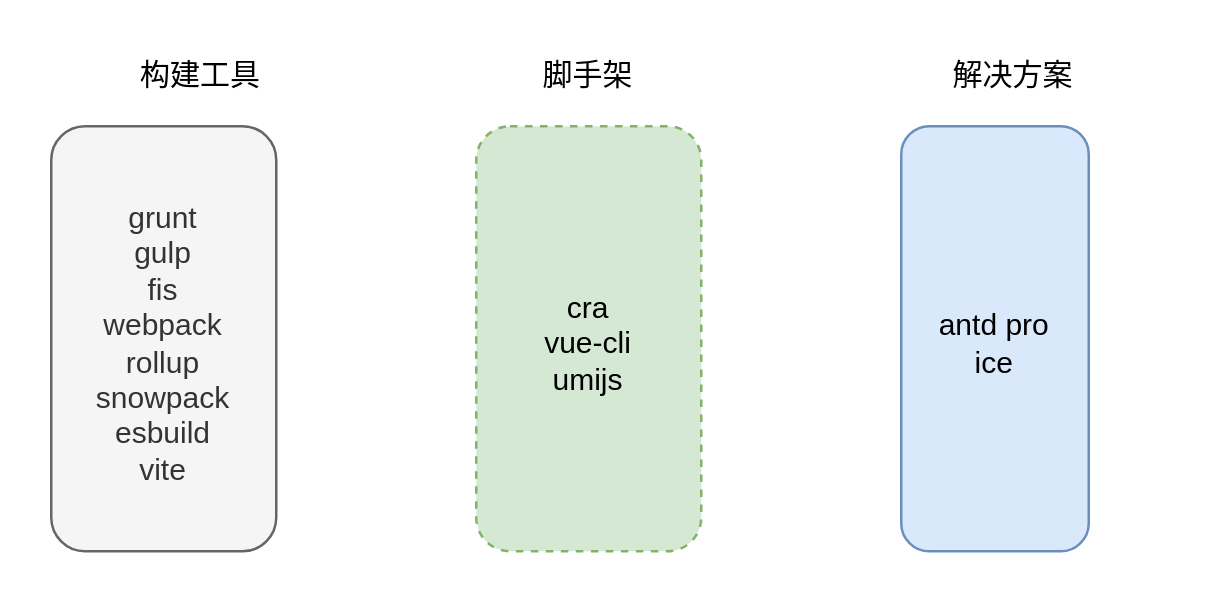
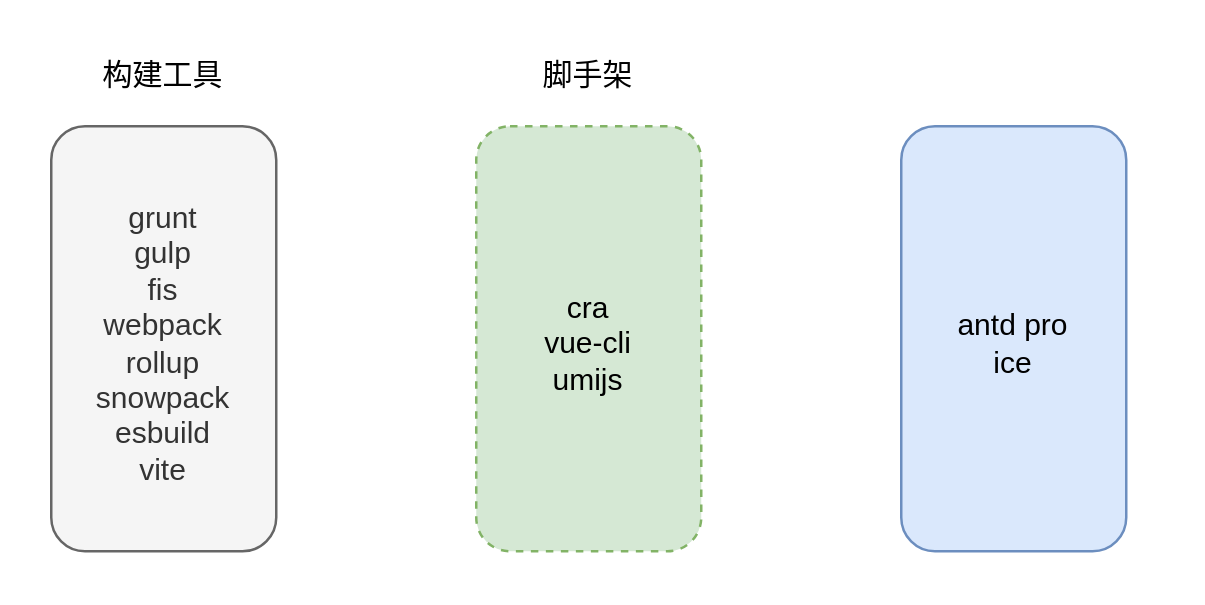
node "构建工具": moved (201, 76) -> (164, 76)
node "解决方案": removed
node "antd proice": size 188x425 -> 225x425
